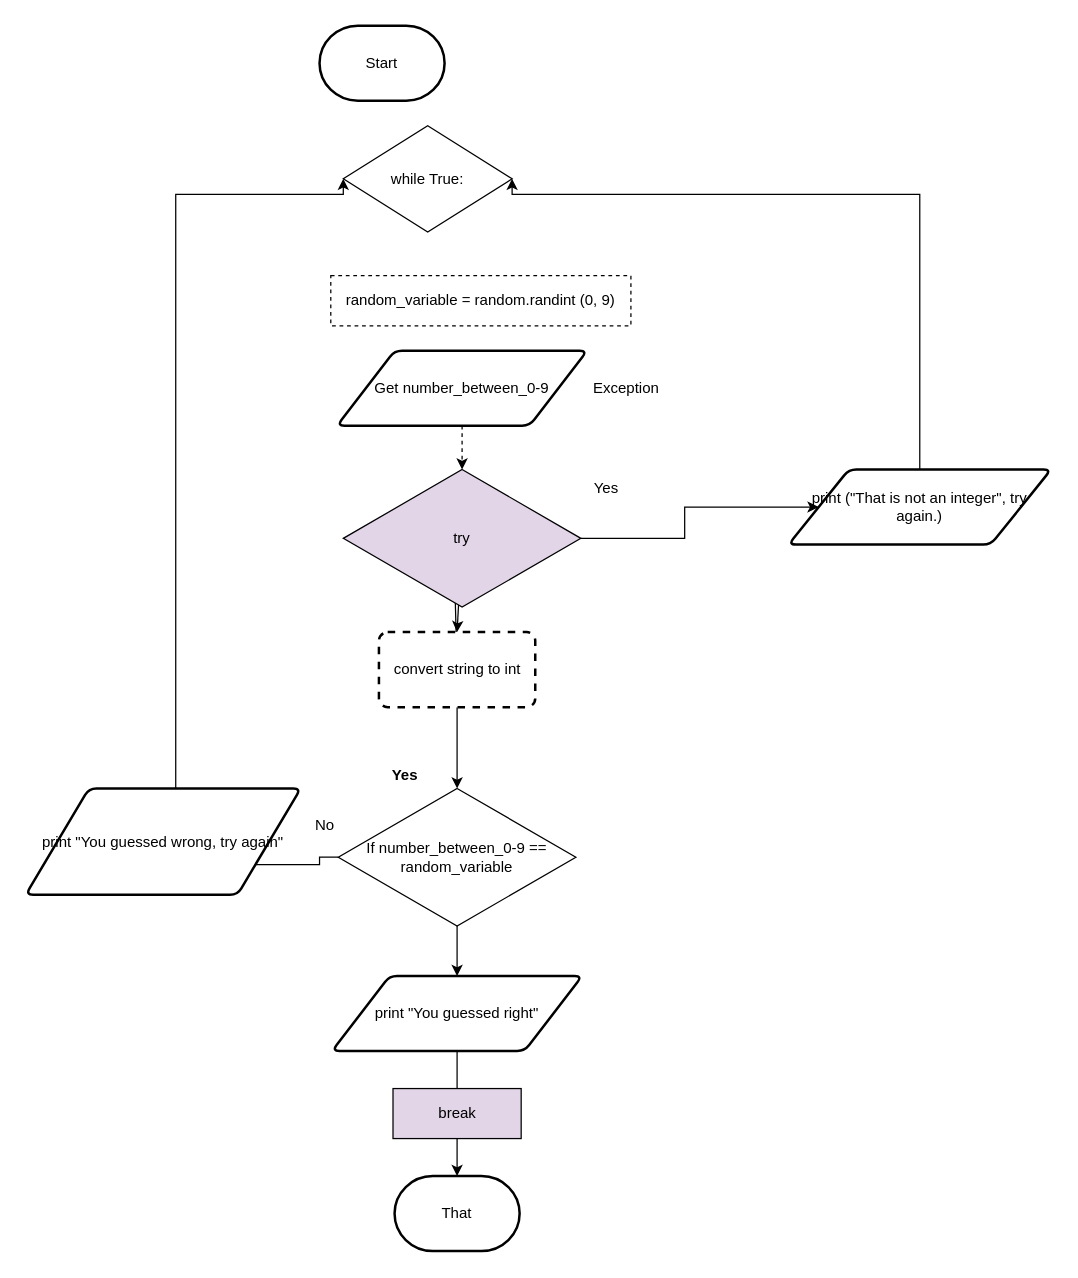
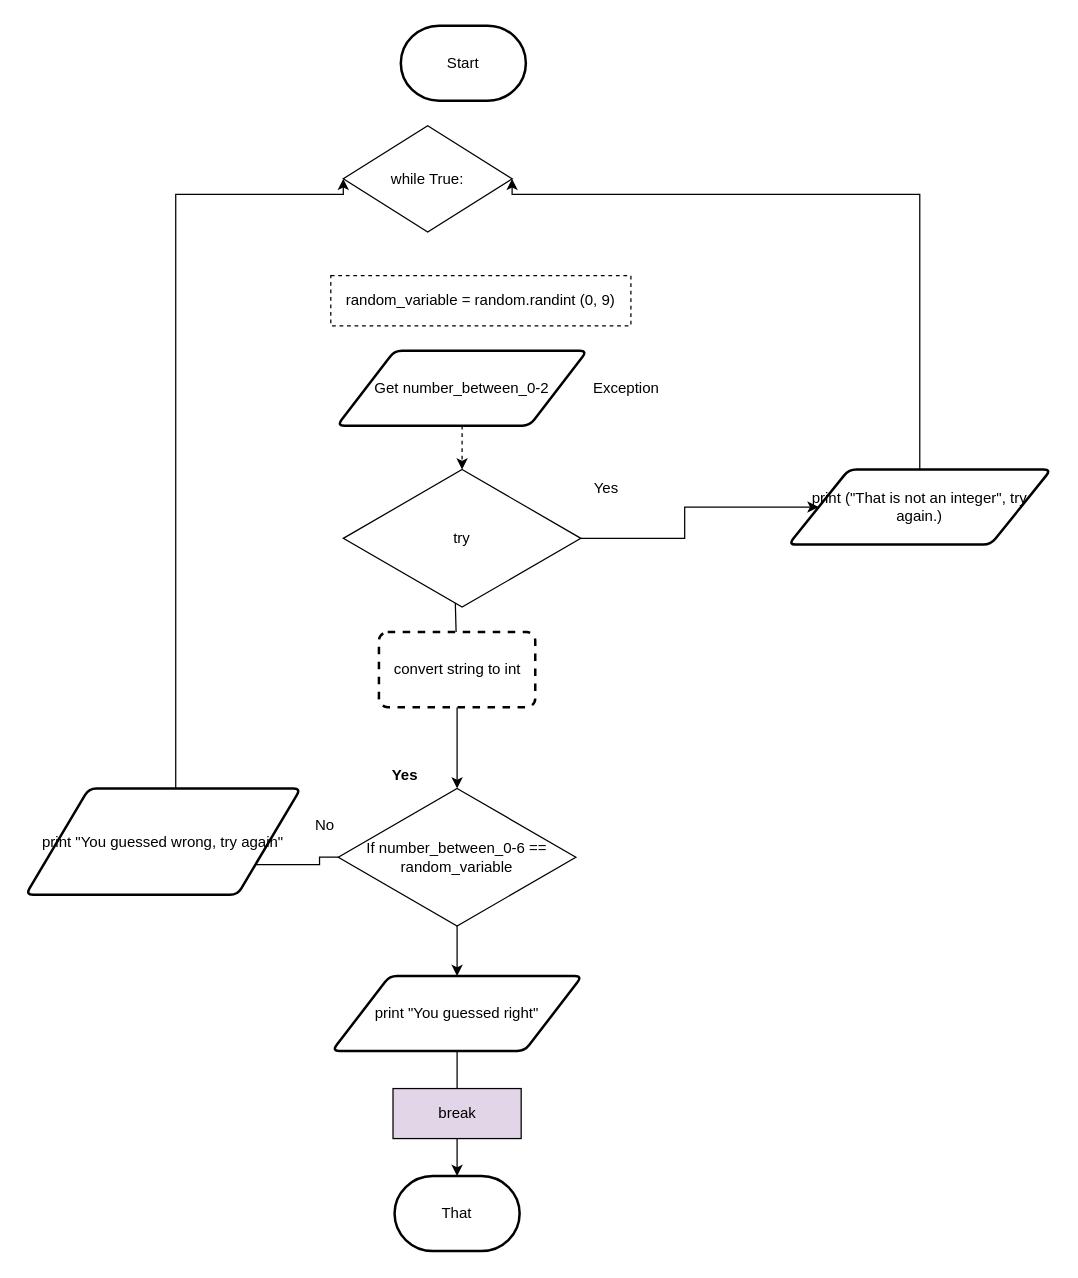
node "Start": moved (382, 63) -> (463, 63)
node "Get number_between_0-9": label "Get number_between_0-9" -> "Get number_between_0-2"
node "try": fillcolor #e1d5e7 -> #ffffff
edge "try" -> "convert string to int": removed
node "If number_between_0-9 == random_variable": label "If number_between_0-9 == random_variable" -> "If number_between_0-6 == random_variable"
